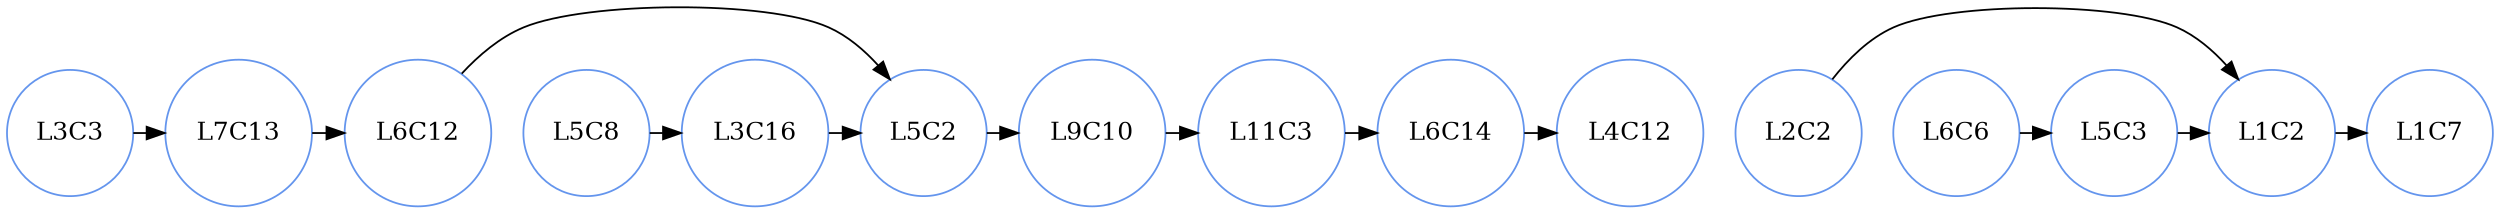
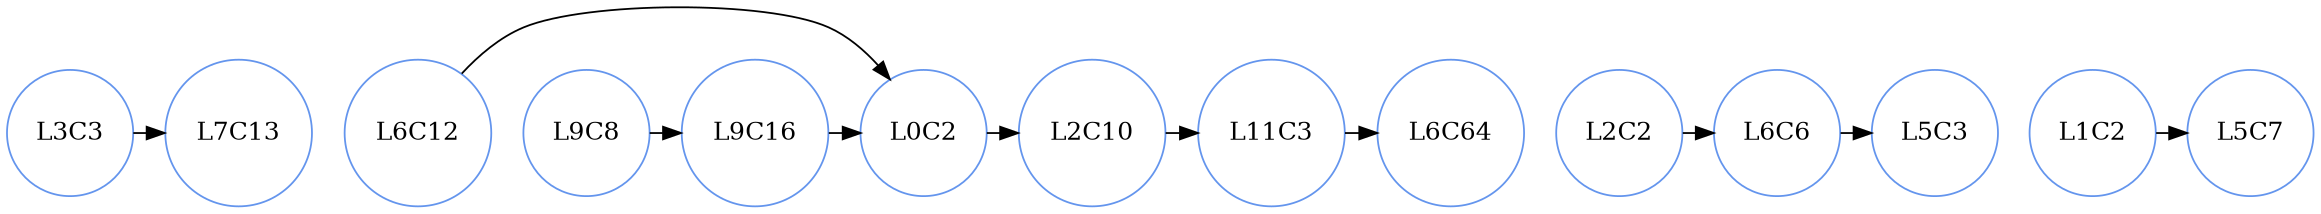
edge "L2C2" -> "L1C2": now "L2C2" -> "L6C6"
edge "L7C13" -> "L6C12": removed
node "L5C8": label "L5C8" -> "L9C8"
node "L3C16": label "L3C16" -> "L9C16"
node "L5C2": label "L5C2" -> "L0C2"
node "L9C10": label "L9C10" -> "L2C10"
node "L6C14": label "L6C14" -> "L6C64"
node "L4C12": removed
edge "L5C3" -> "L1C2": removed
node "L1C7": label "L1C7" -> "L5C7"
